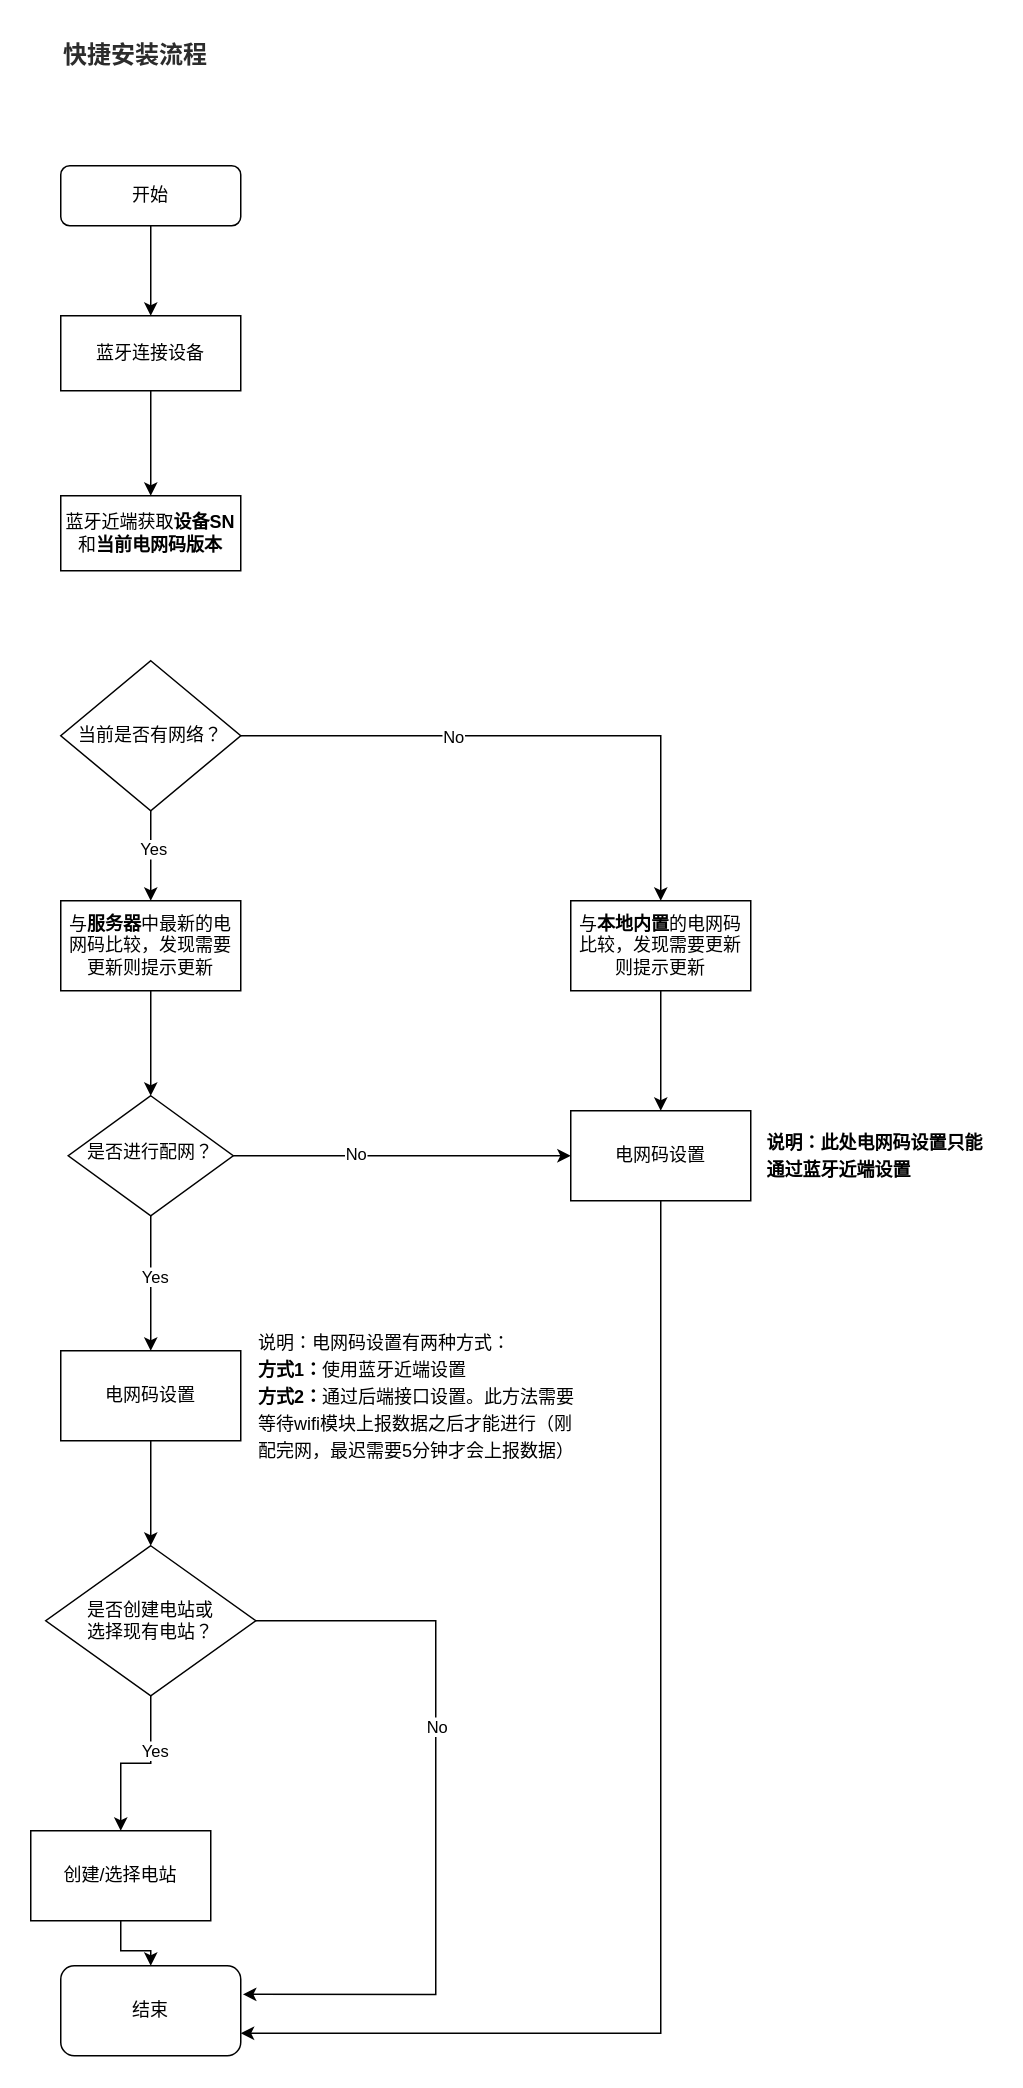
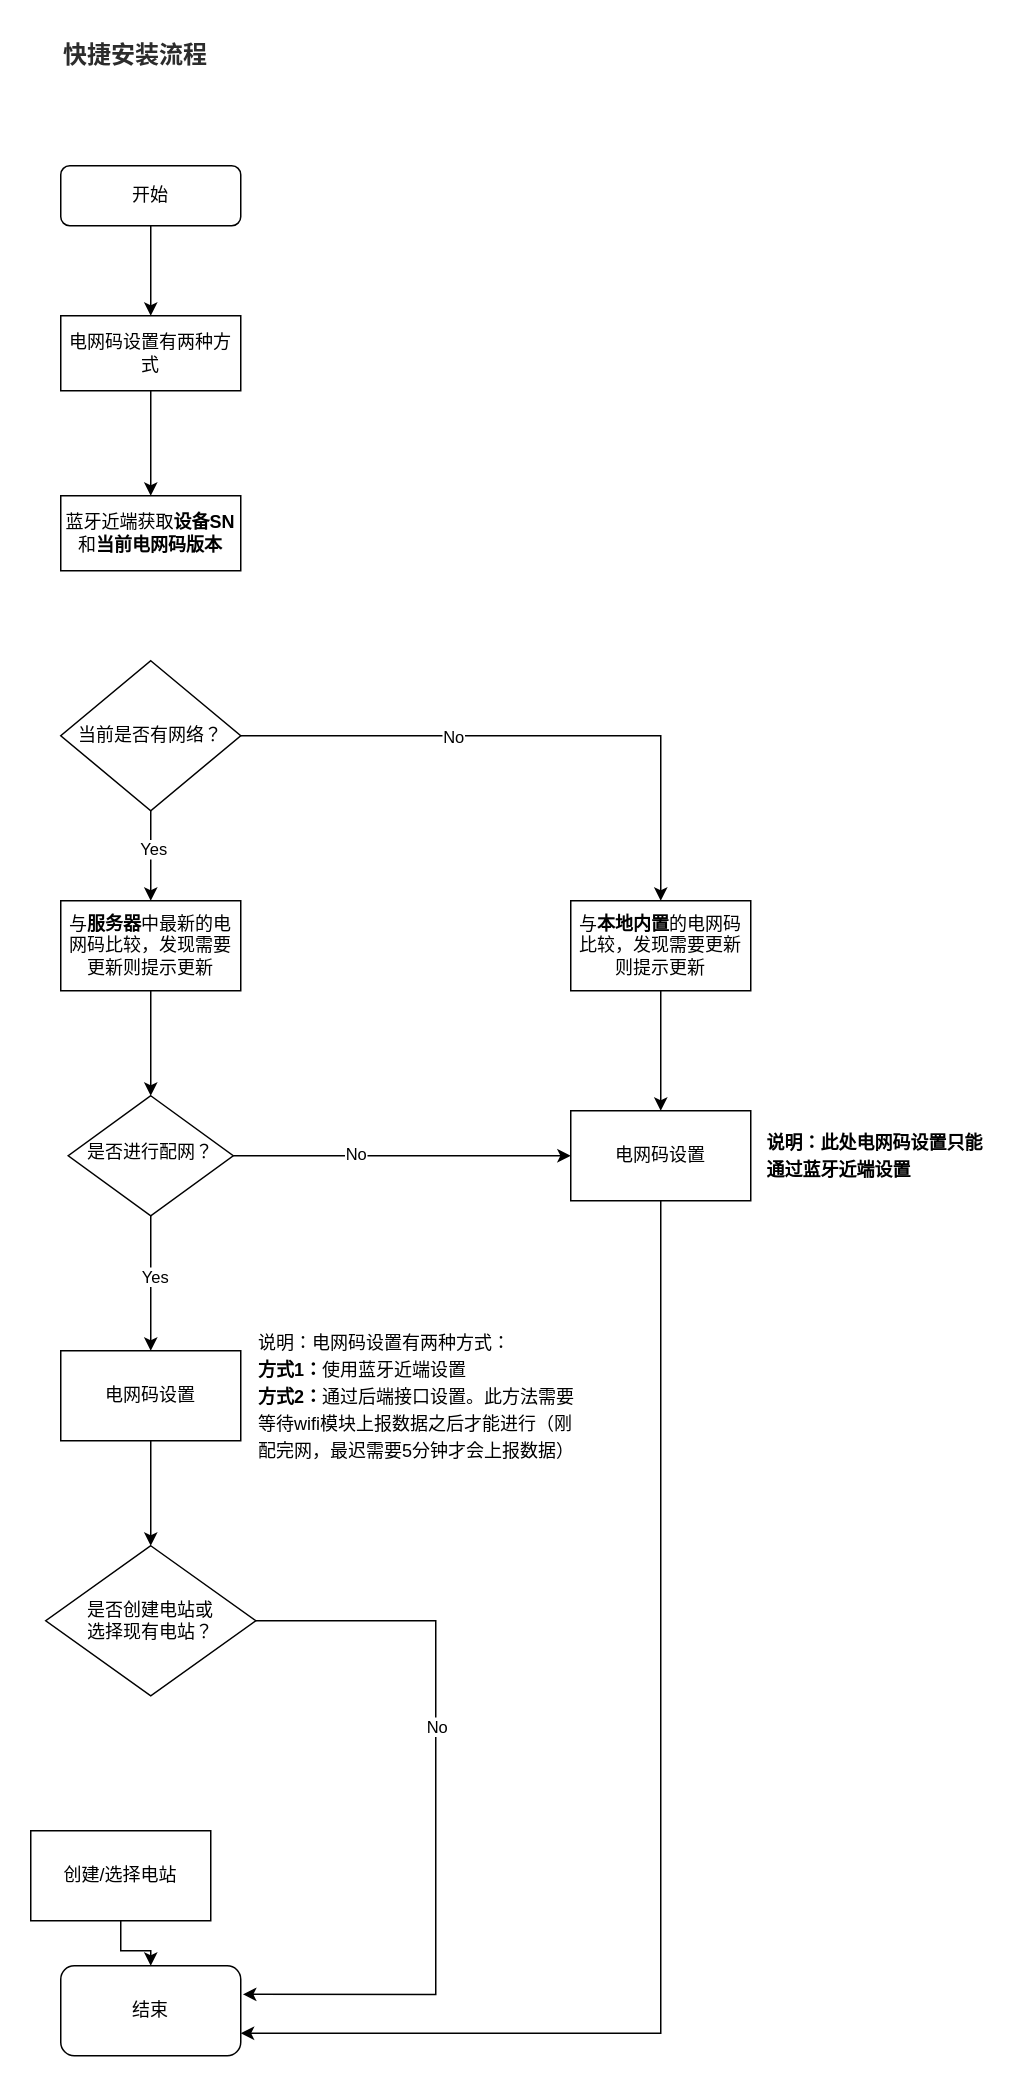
node "蓝牙连接设备": label "蓝牙连接设备" -> "电网码设置有两种方式"
edge "是否创建电站或 选择现有电站？" -> "创建/选择电站": removed, label "Yes"
